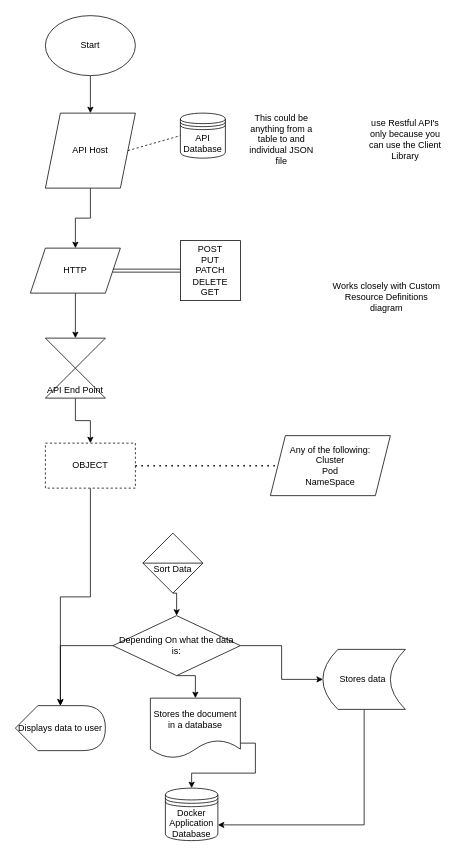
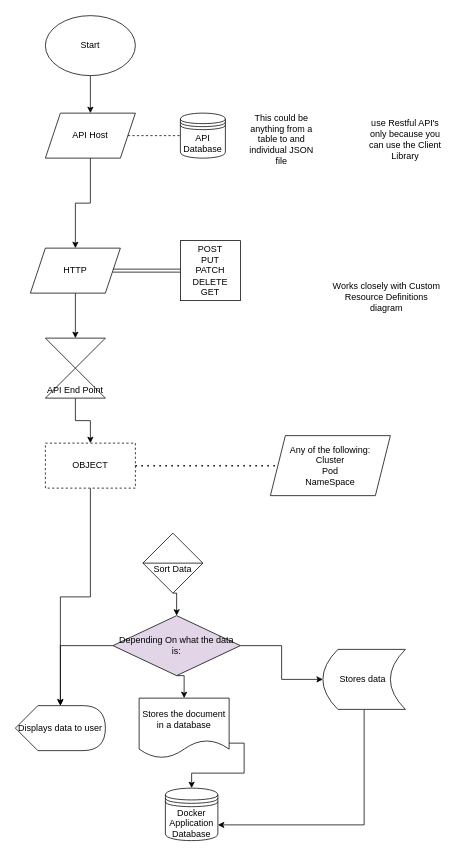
node "API Host": size 90x75 -> 90x45
node "Depending On what the data is:": fillcolor #ffffff -> #e1d5e7
node "Stores the document in a database": moved (195, 728) -> (184, 728)
